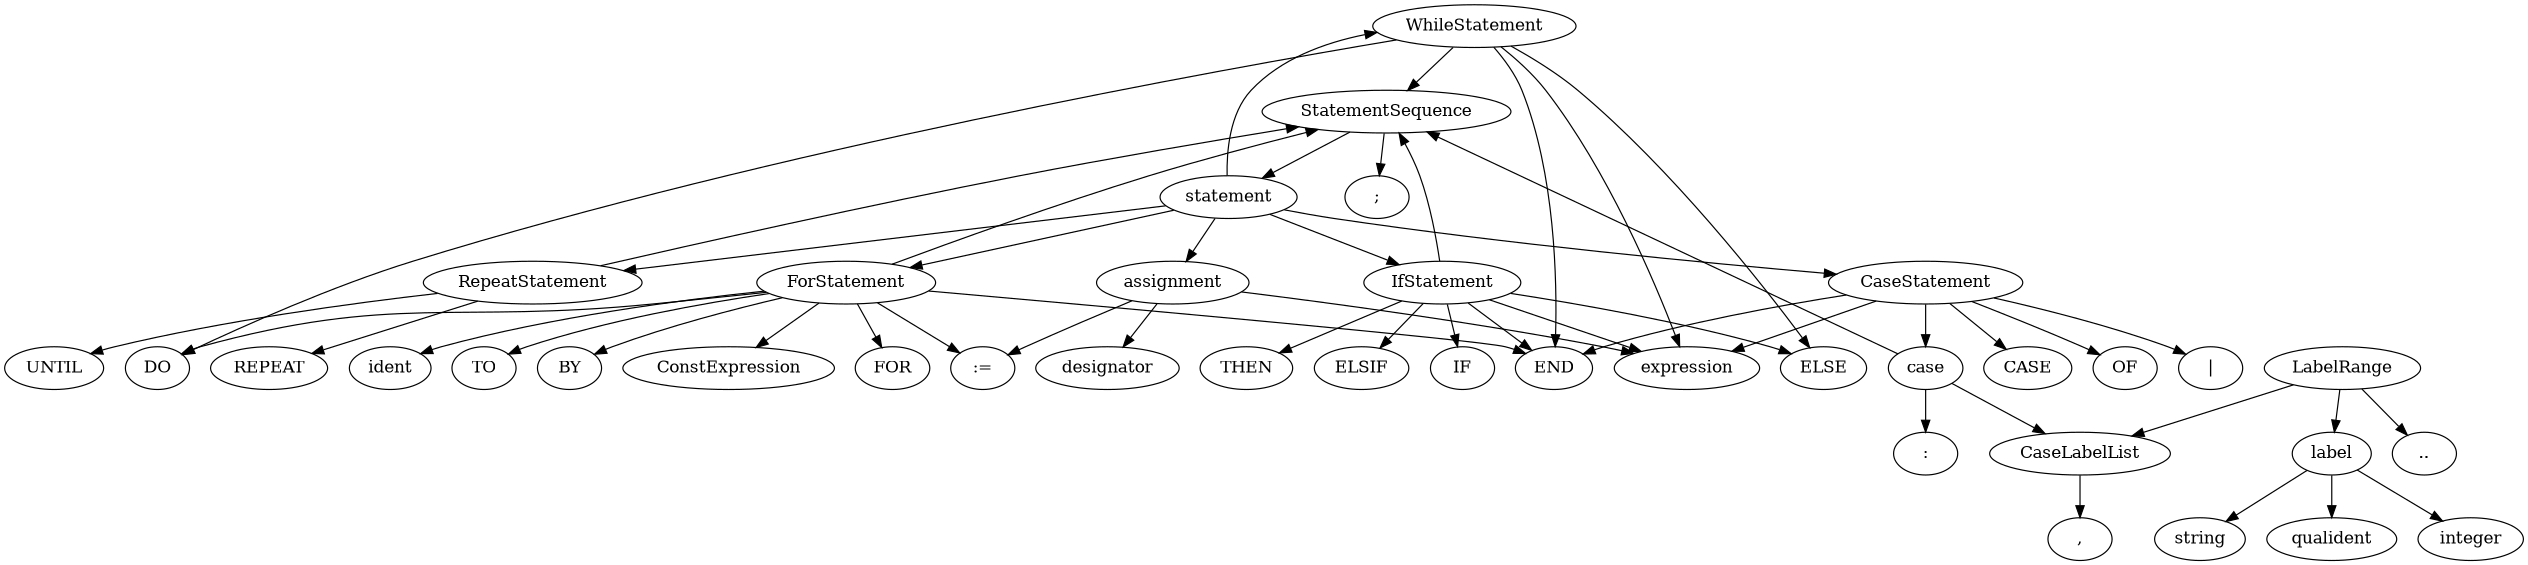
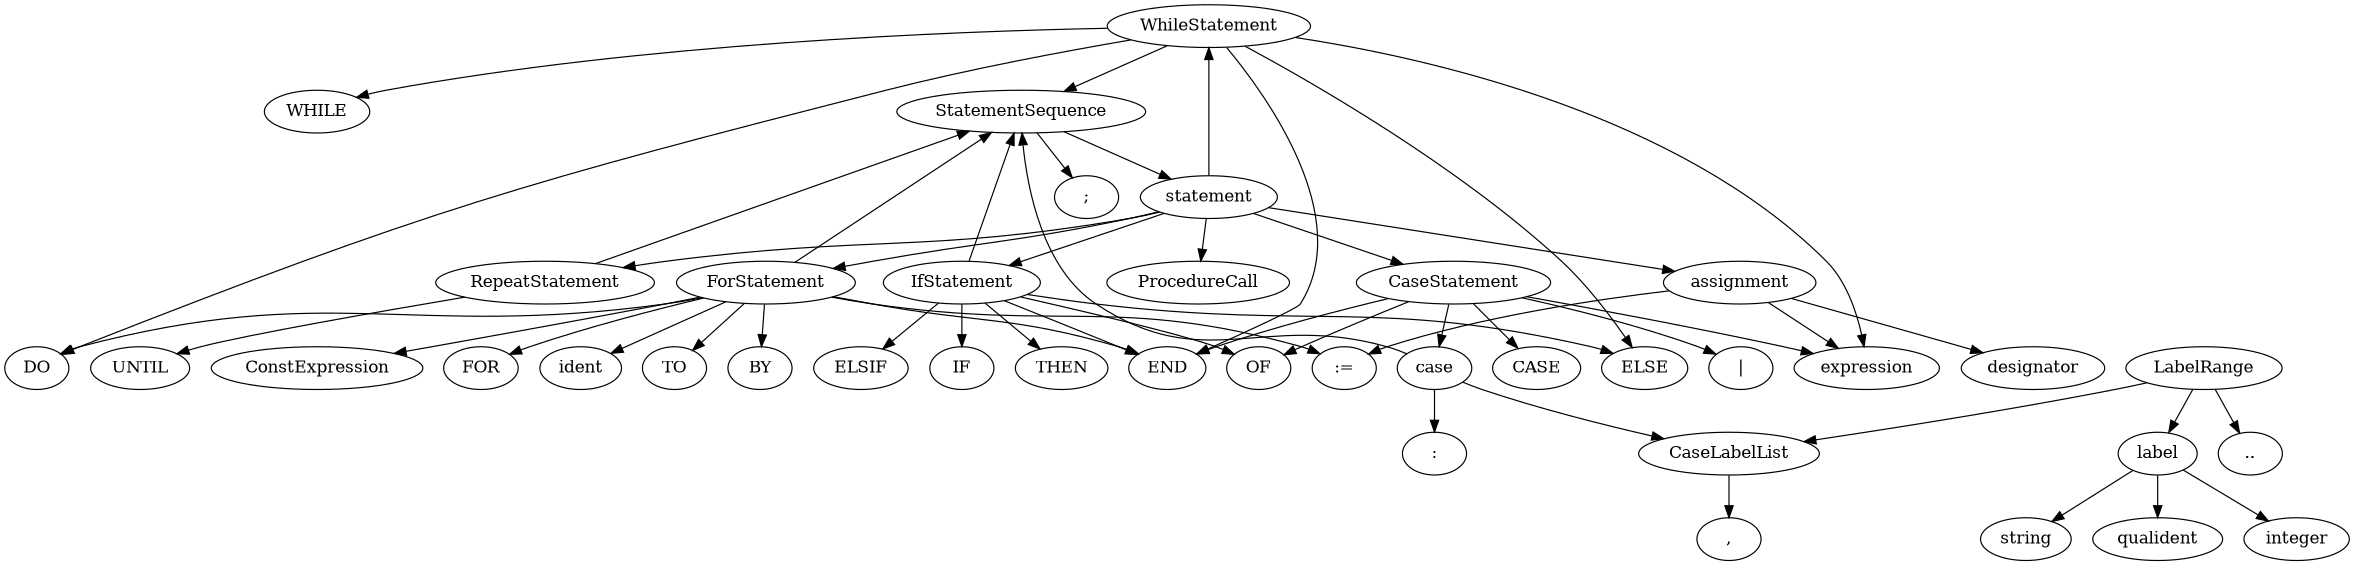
node "WHILE": added
node "ProcedureCall": added
edge "IfStatement" -> "expression": now "IfStatement" -> "OF"
node "REPEAT": removed
